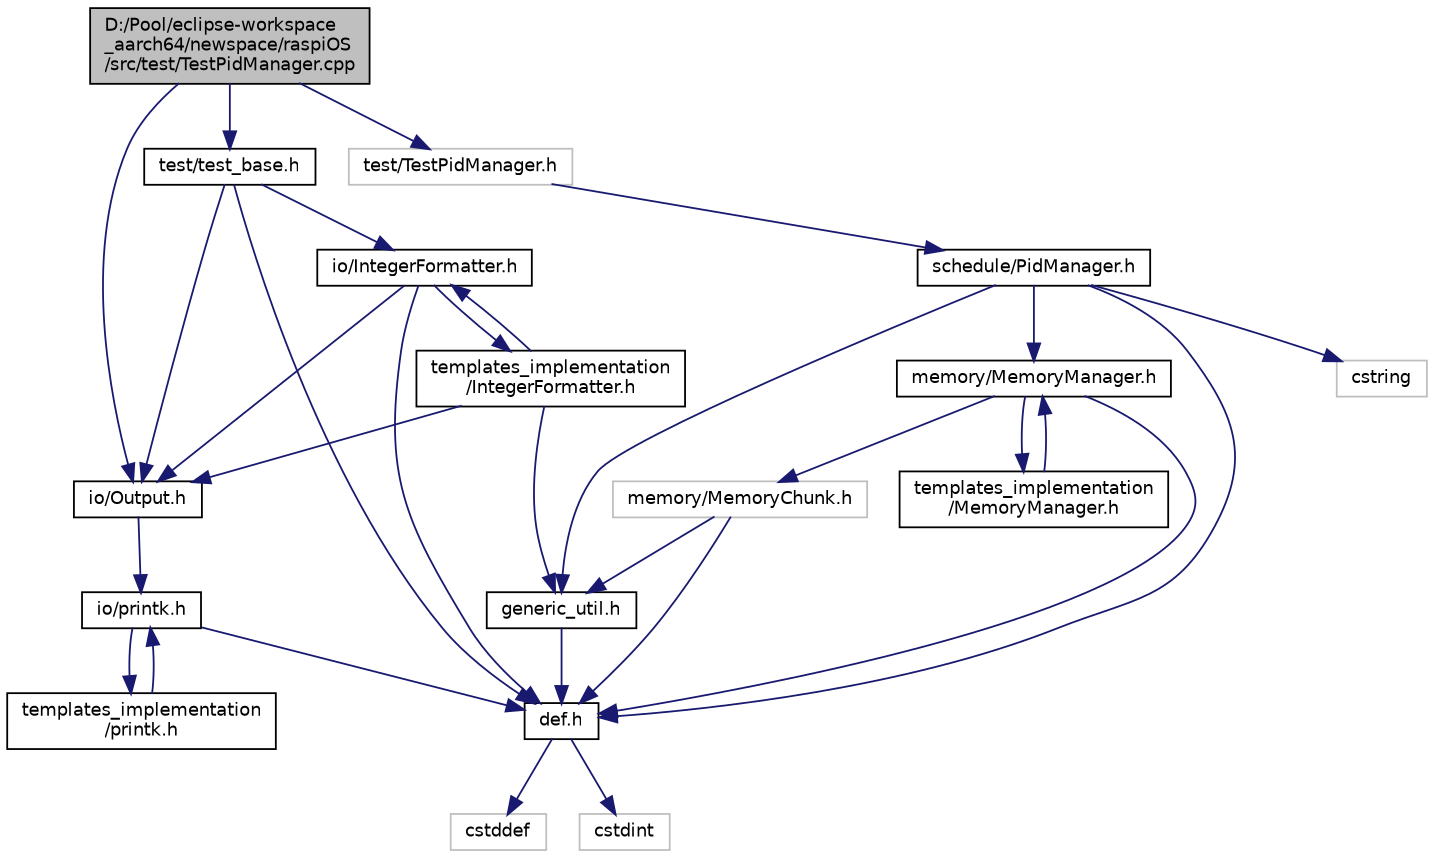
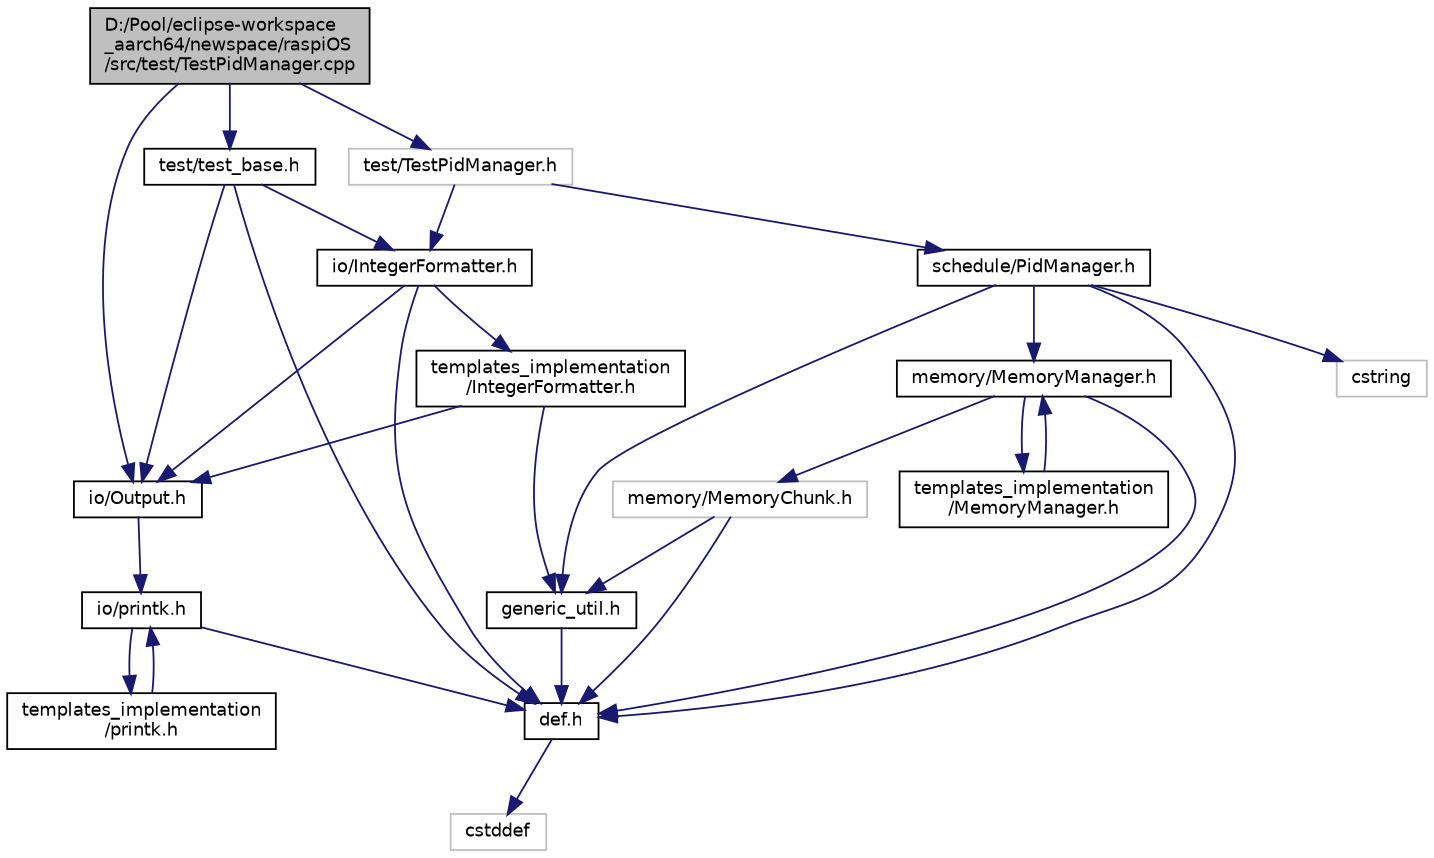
edge "templates_implementation /IntegerFormatter.h" -> "io/IntegerFormatter.h": now "test/TestPidManager.h" -> "io/IntegerFormatter.h"
node "cstdint": removed
